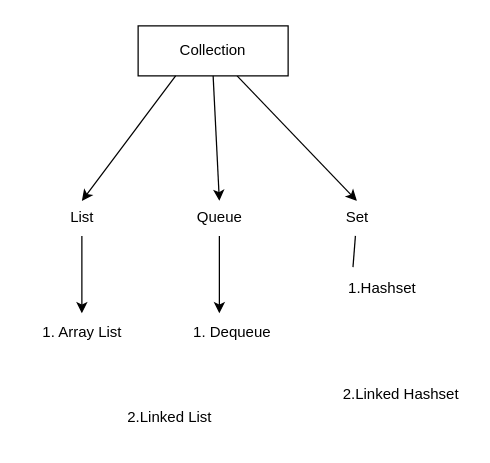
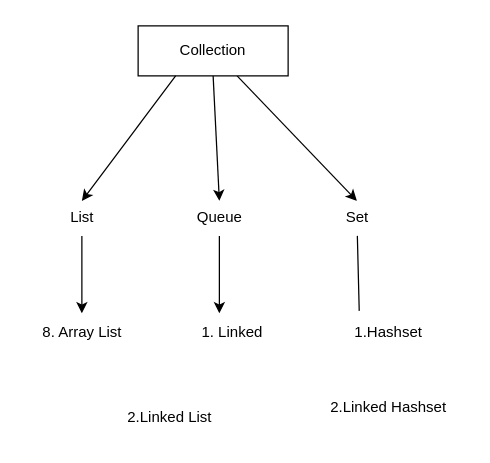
node "1.Hashset": moved (382, 288) -> (388, 332)
node "1. Array List": label "1. Array List" -> "8. Array List"
node "1. Dequeue": label "1. Dequeue" -> "1. Linked"
node "2.Linked Hashset": moved (401, 394) -> (388, 407)
